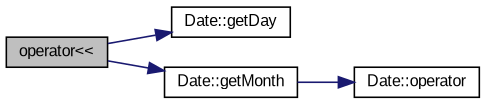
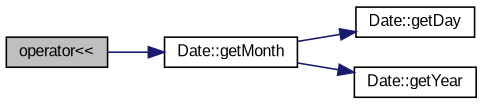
edge "operator<<" -> "Date::getDay": now "Date::getMonth" -> "Date::getDay"
node "Date::operator": label "Date::operator" -> "Date::getYear"
